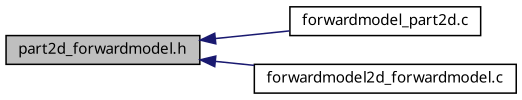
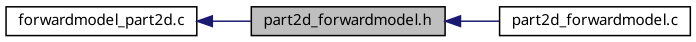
edge "forwardmodel_part2d.c" -> "part2d_forwardmodel.h": reversed
node "forwardmodel2d_forwardmodel.c": label "forwardmodel2d_forwardmodel.c" -> "part2d_forwardmodel.c"
